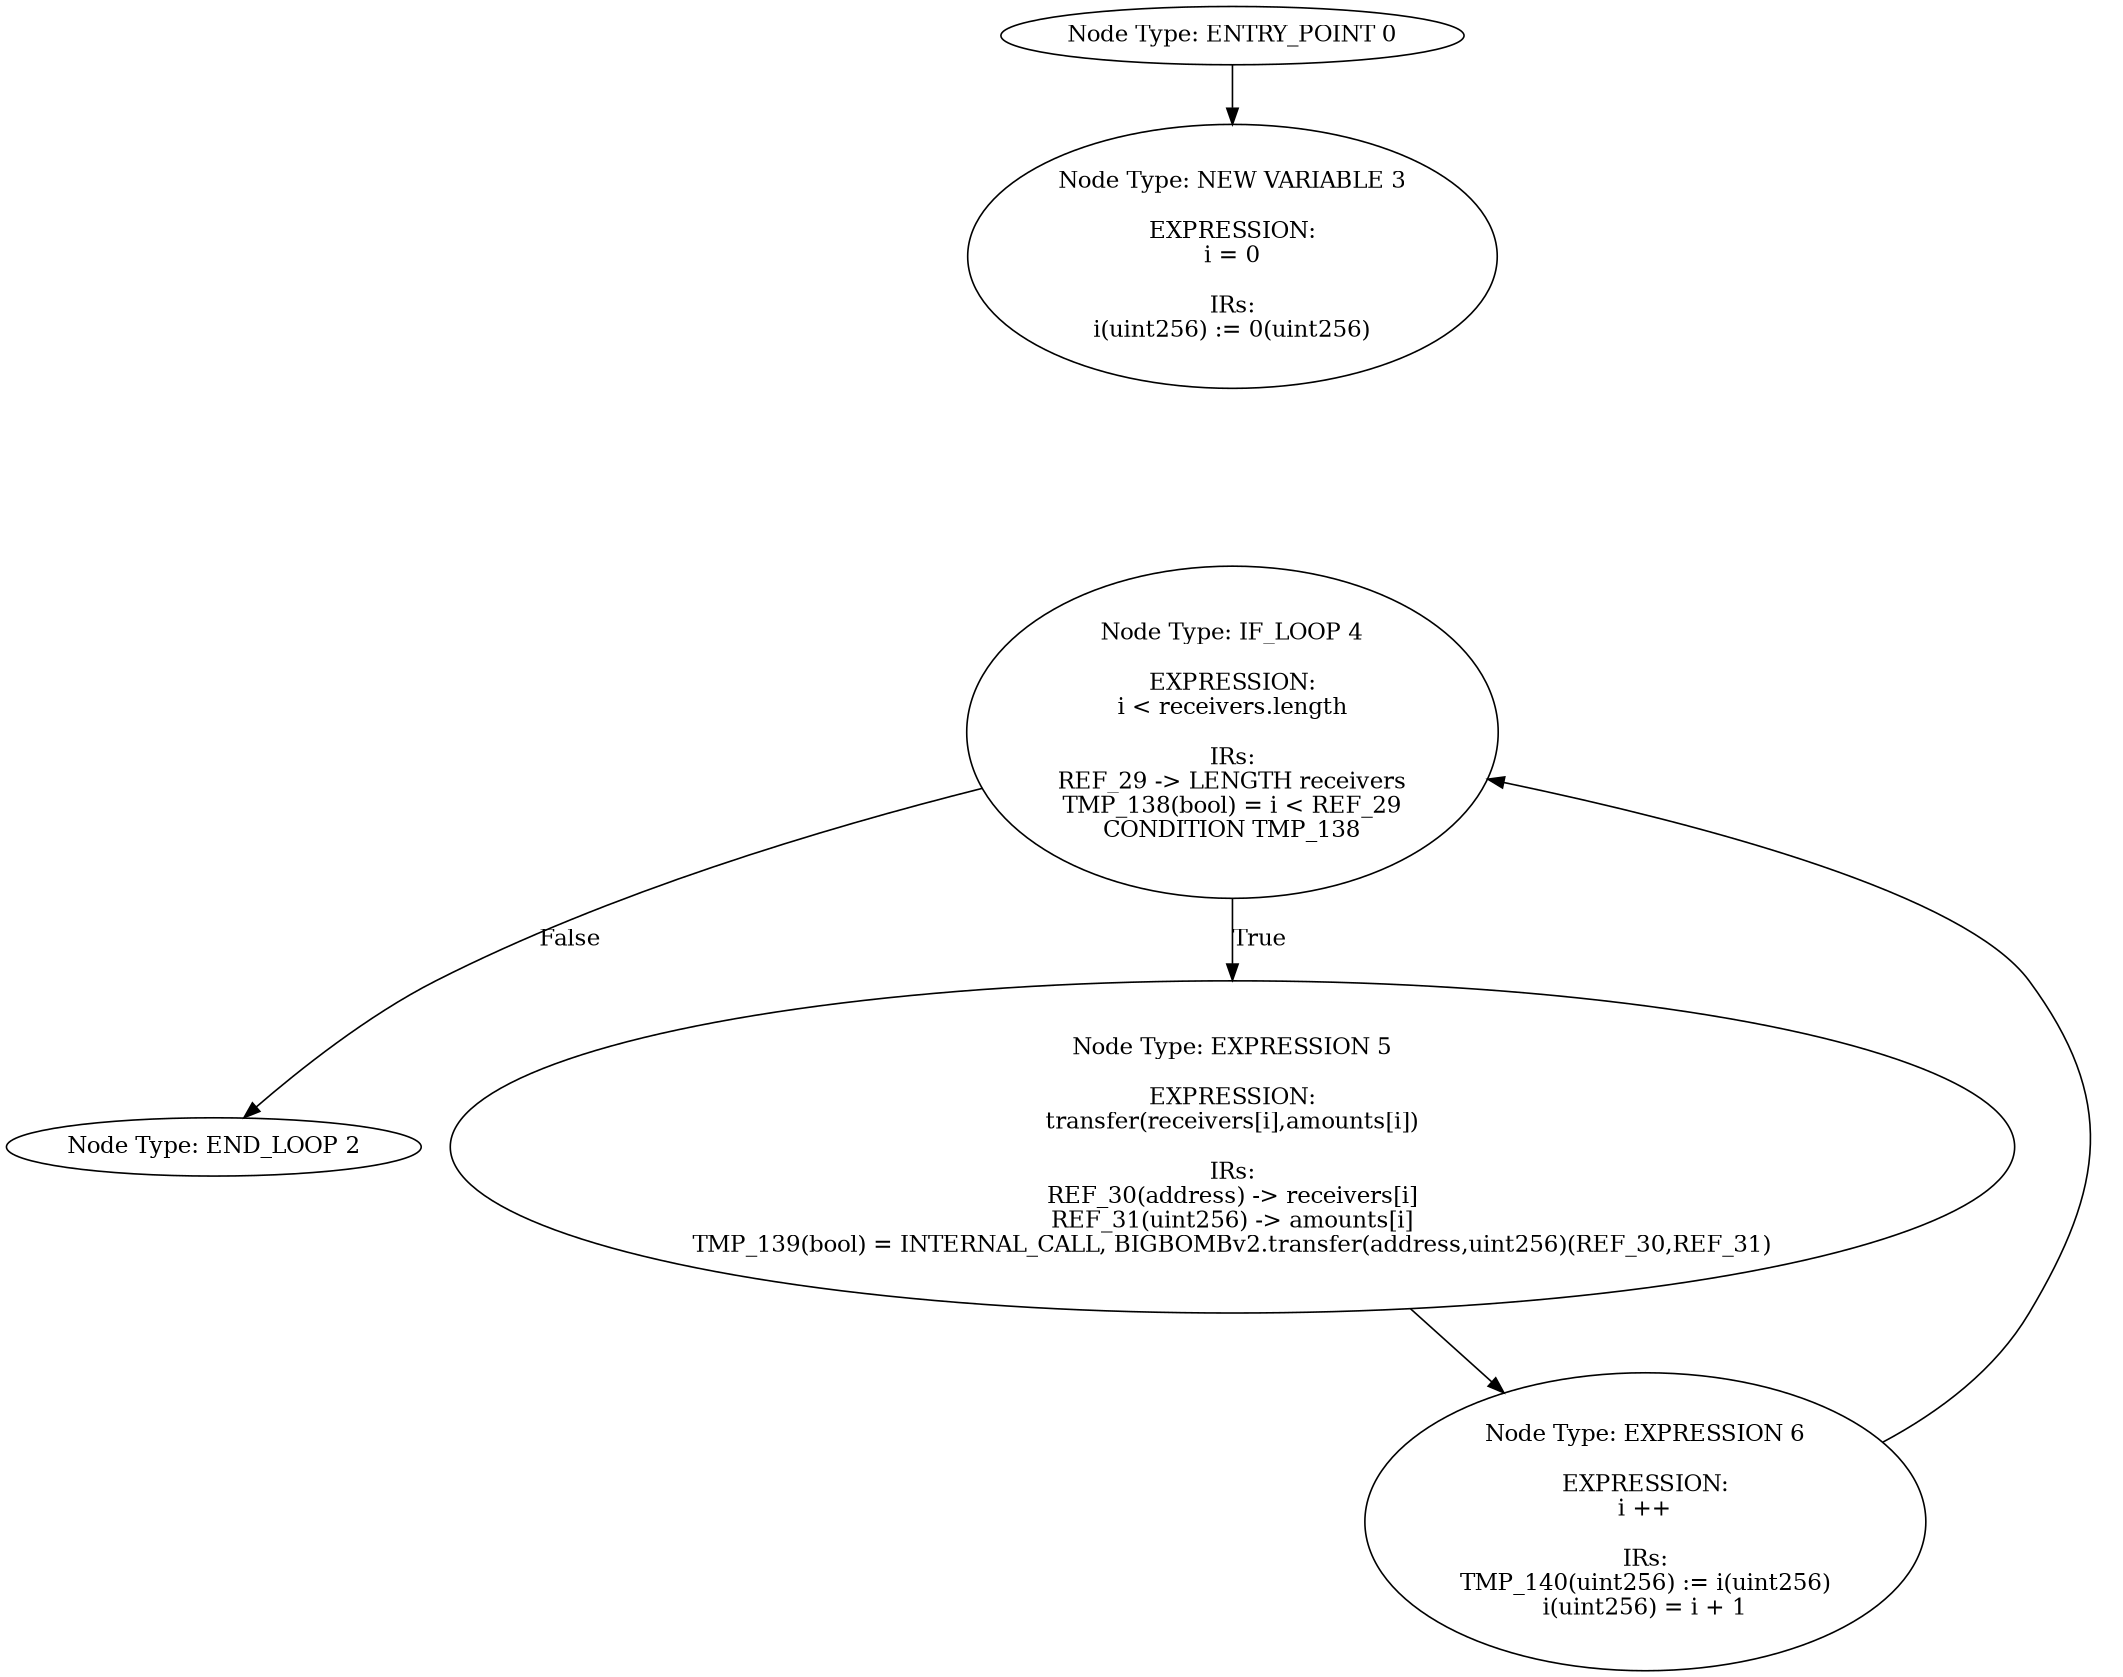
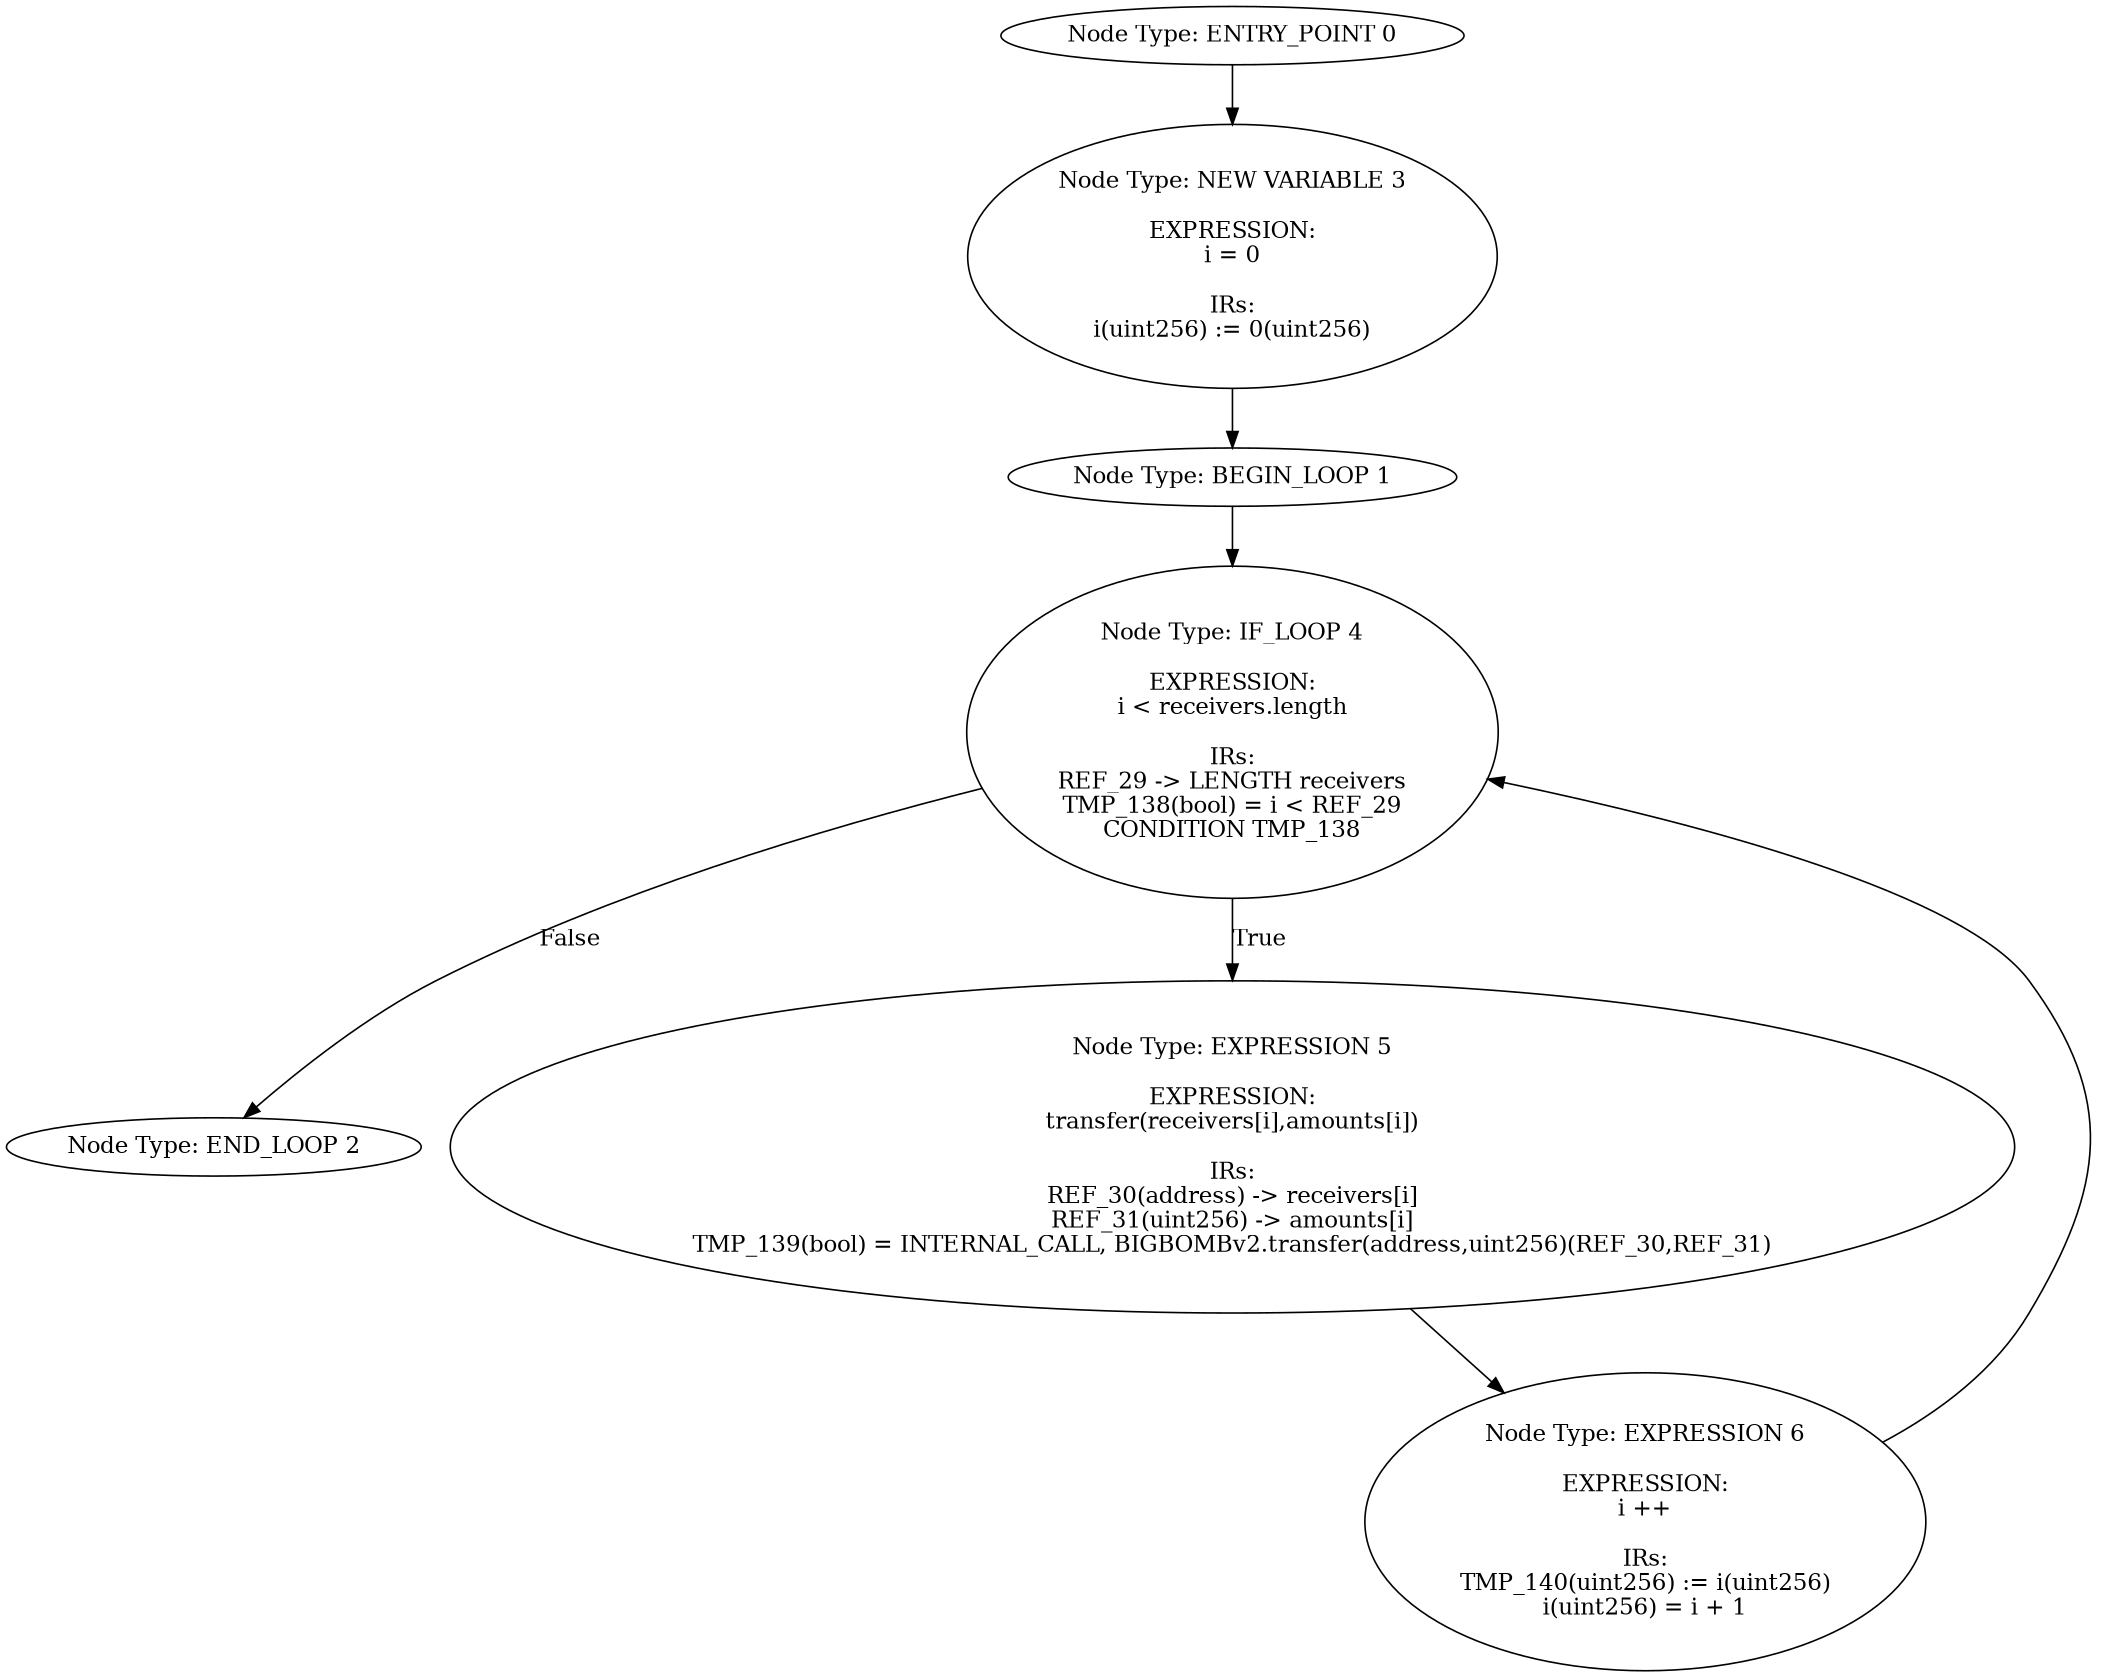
node "Node Type: BEGIN_LOOP 1": added
